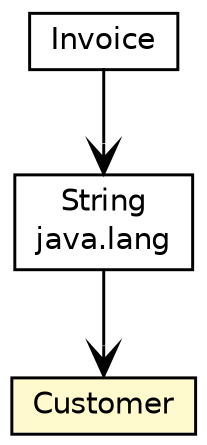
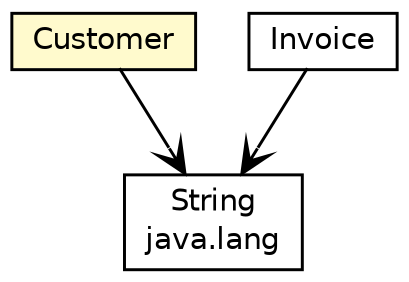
edge "String" -> "Customer": reversed
